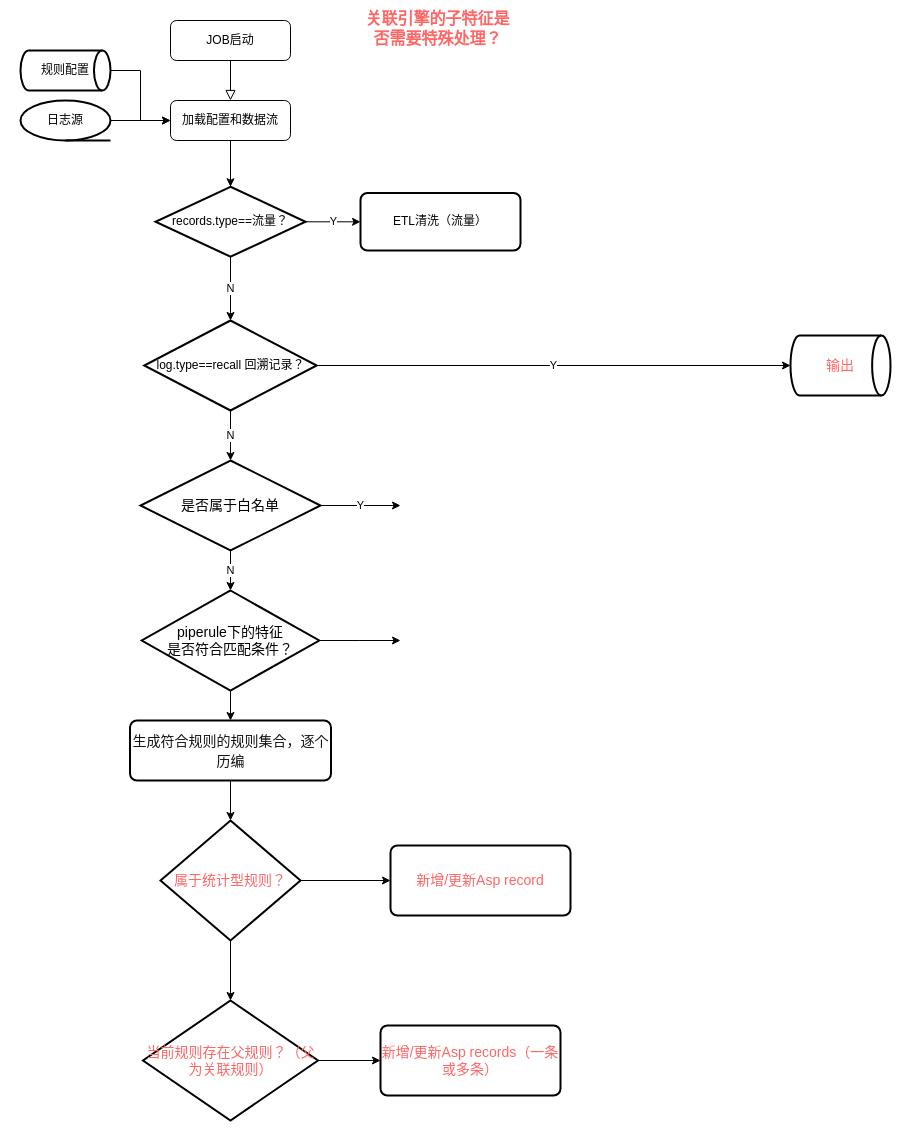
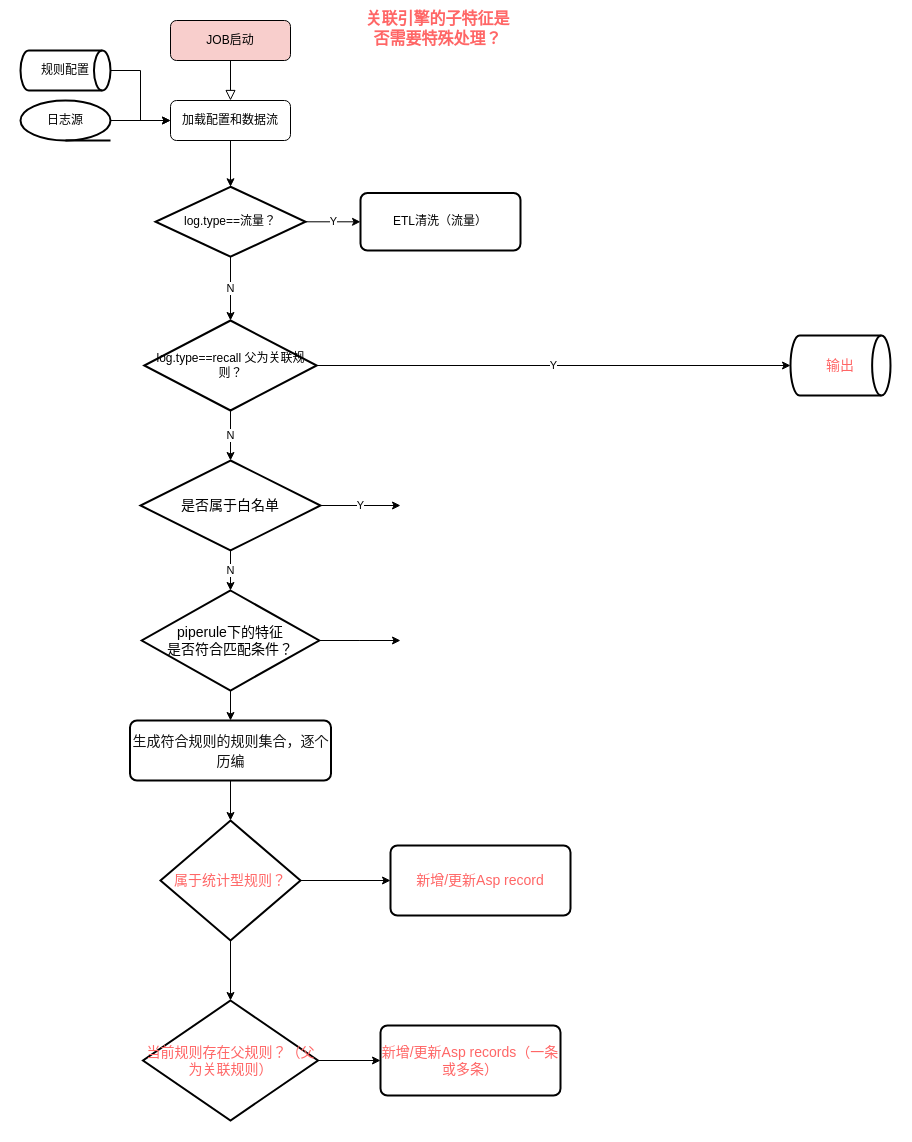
node "JOB启动": fillcolor #ffffff -> #f8cecc
node "records.type==流量？": label "records.type==流量？" -> "log.type==流量？"
node "log.type==recall 回溯记录？": label "log.type==recall 回溯记录？" -> "log.type==recall 父为关联规则？"
